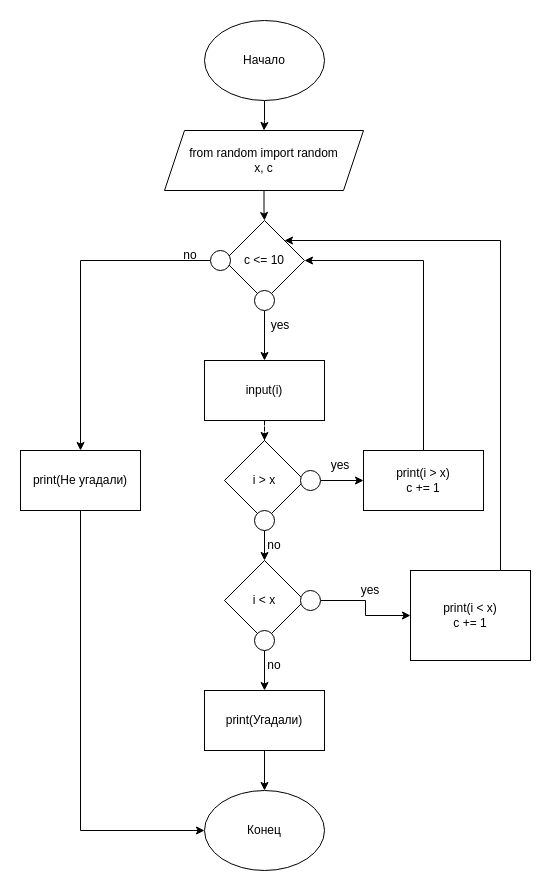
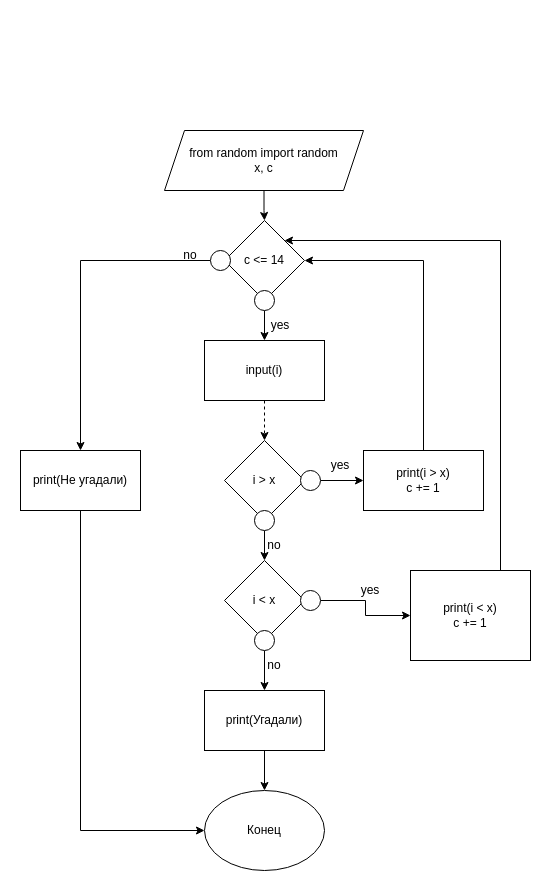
node "Начало": removed
edge "Начало" -> "from random import random x, c": removed
node "c <= 10": label "c <= 10" -> "c <= 14"
node "input(i)": moved (265, 391) -> (265, 371)
